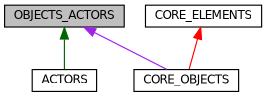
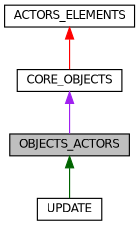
node "CORE_ELEMENTS": label "CORE_ELEMENTS" -> "ACTORS_ELEMENTS"
edge "CORE_OBJECTS" -> "OBJECTS_ACTORS": reversed
node "ACTORS": label "ACTORS" -> "UPDATE"
